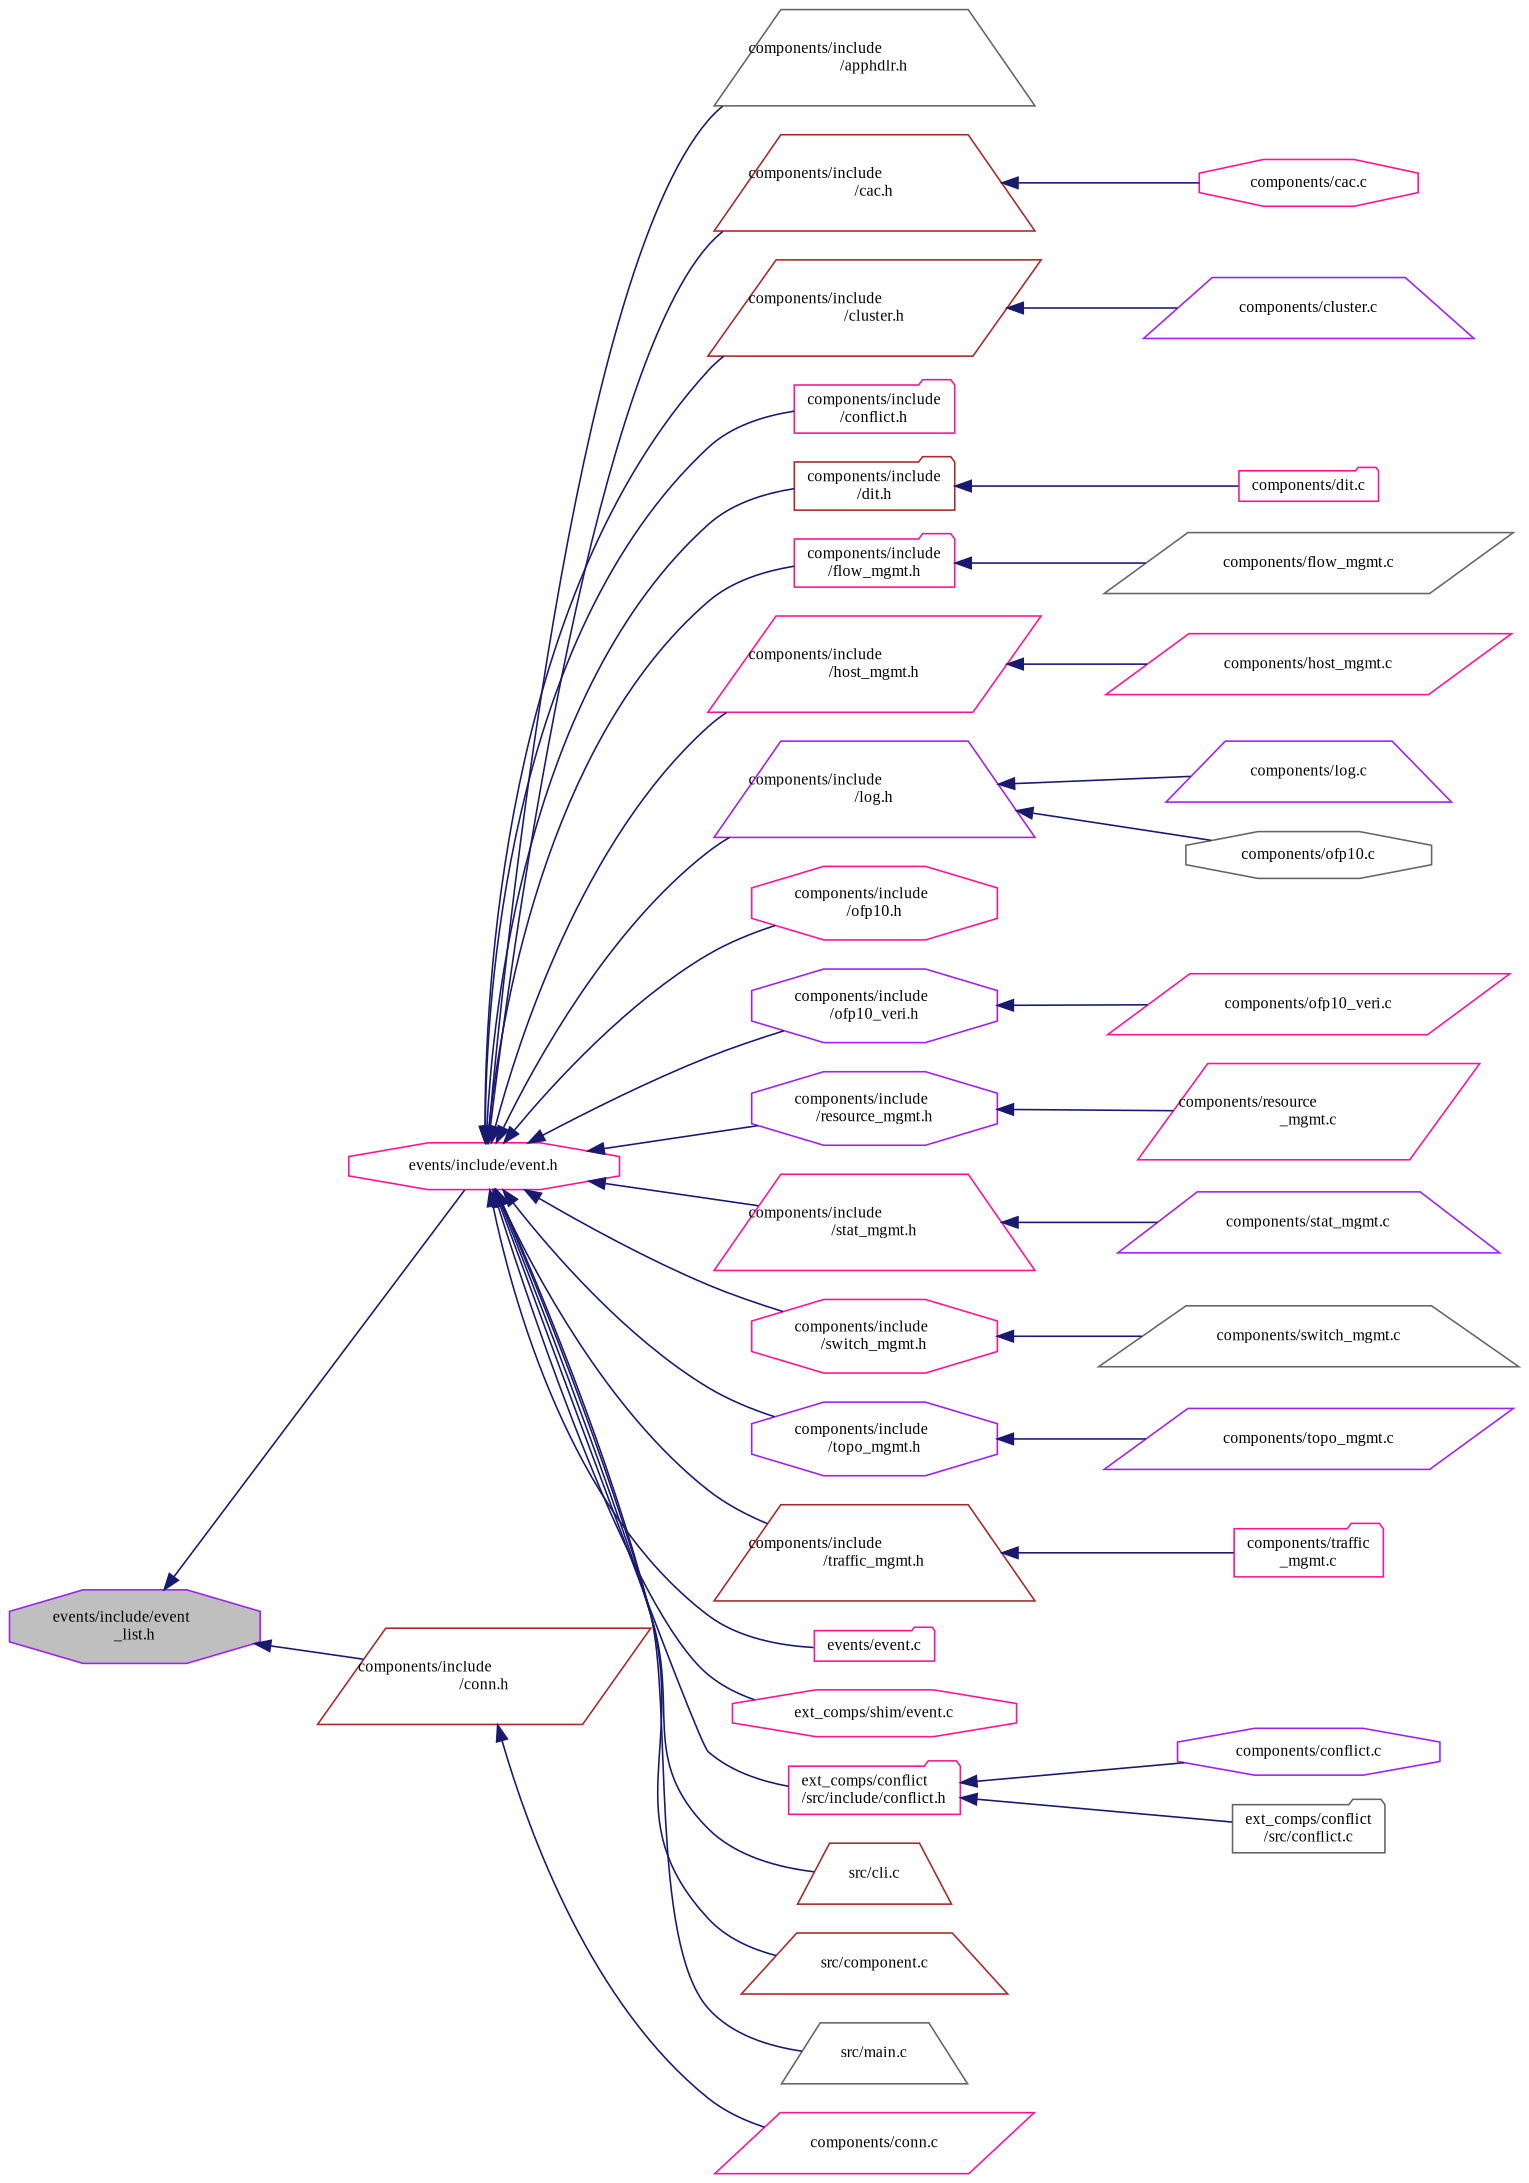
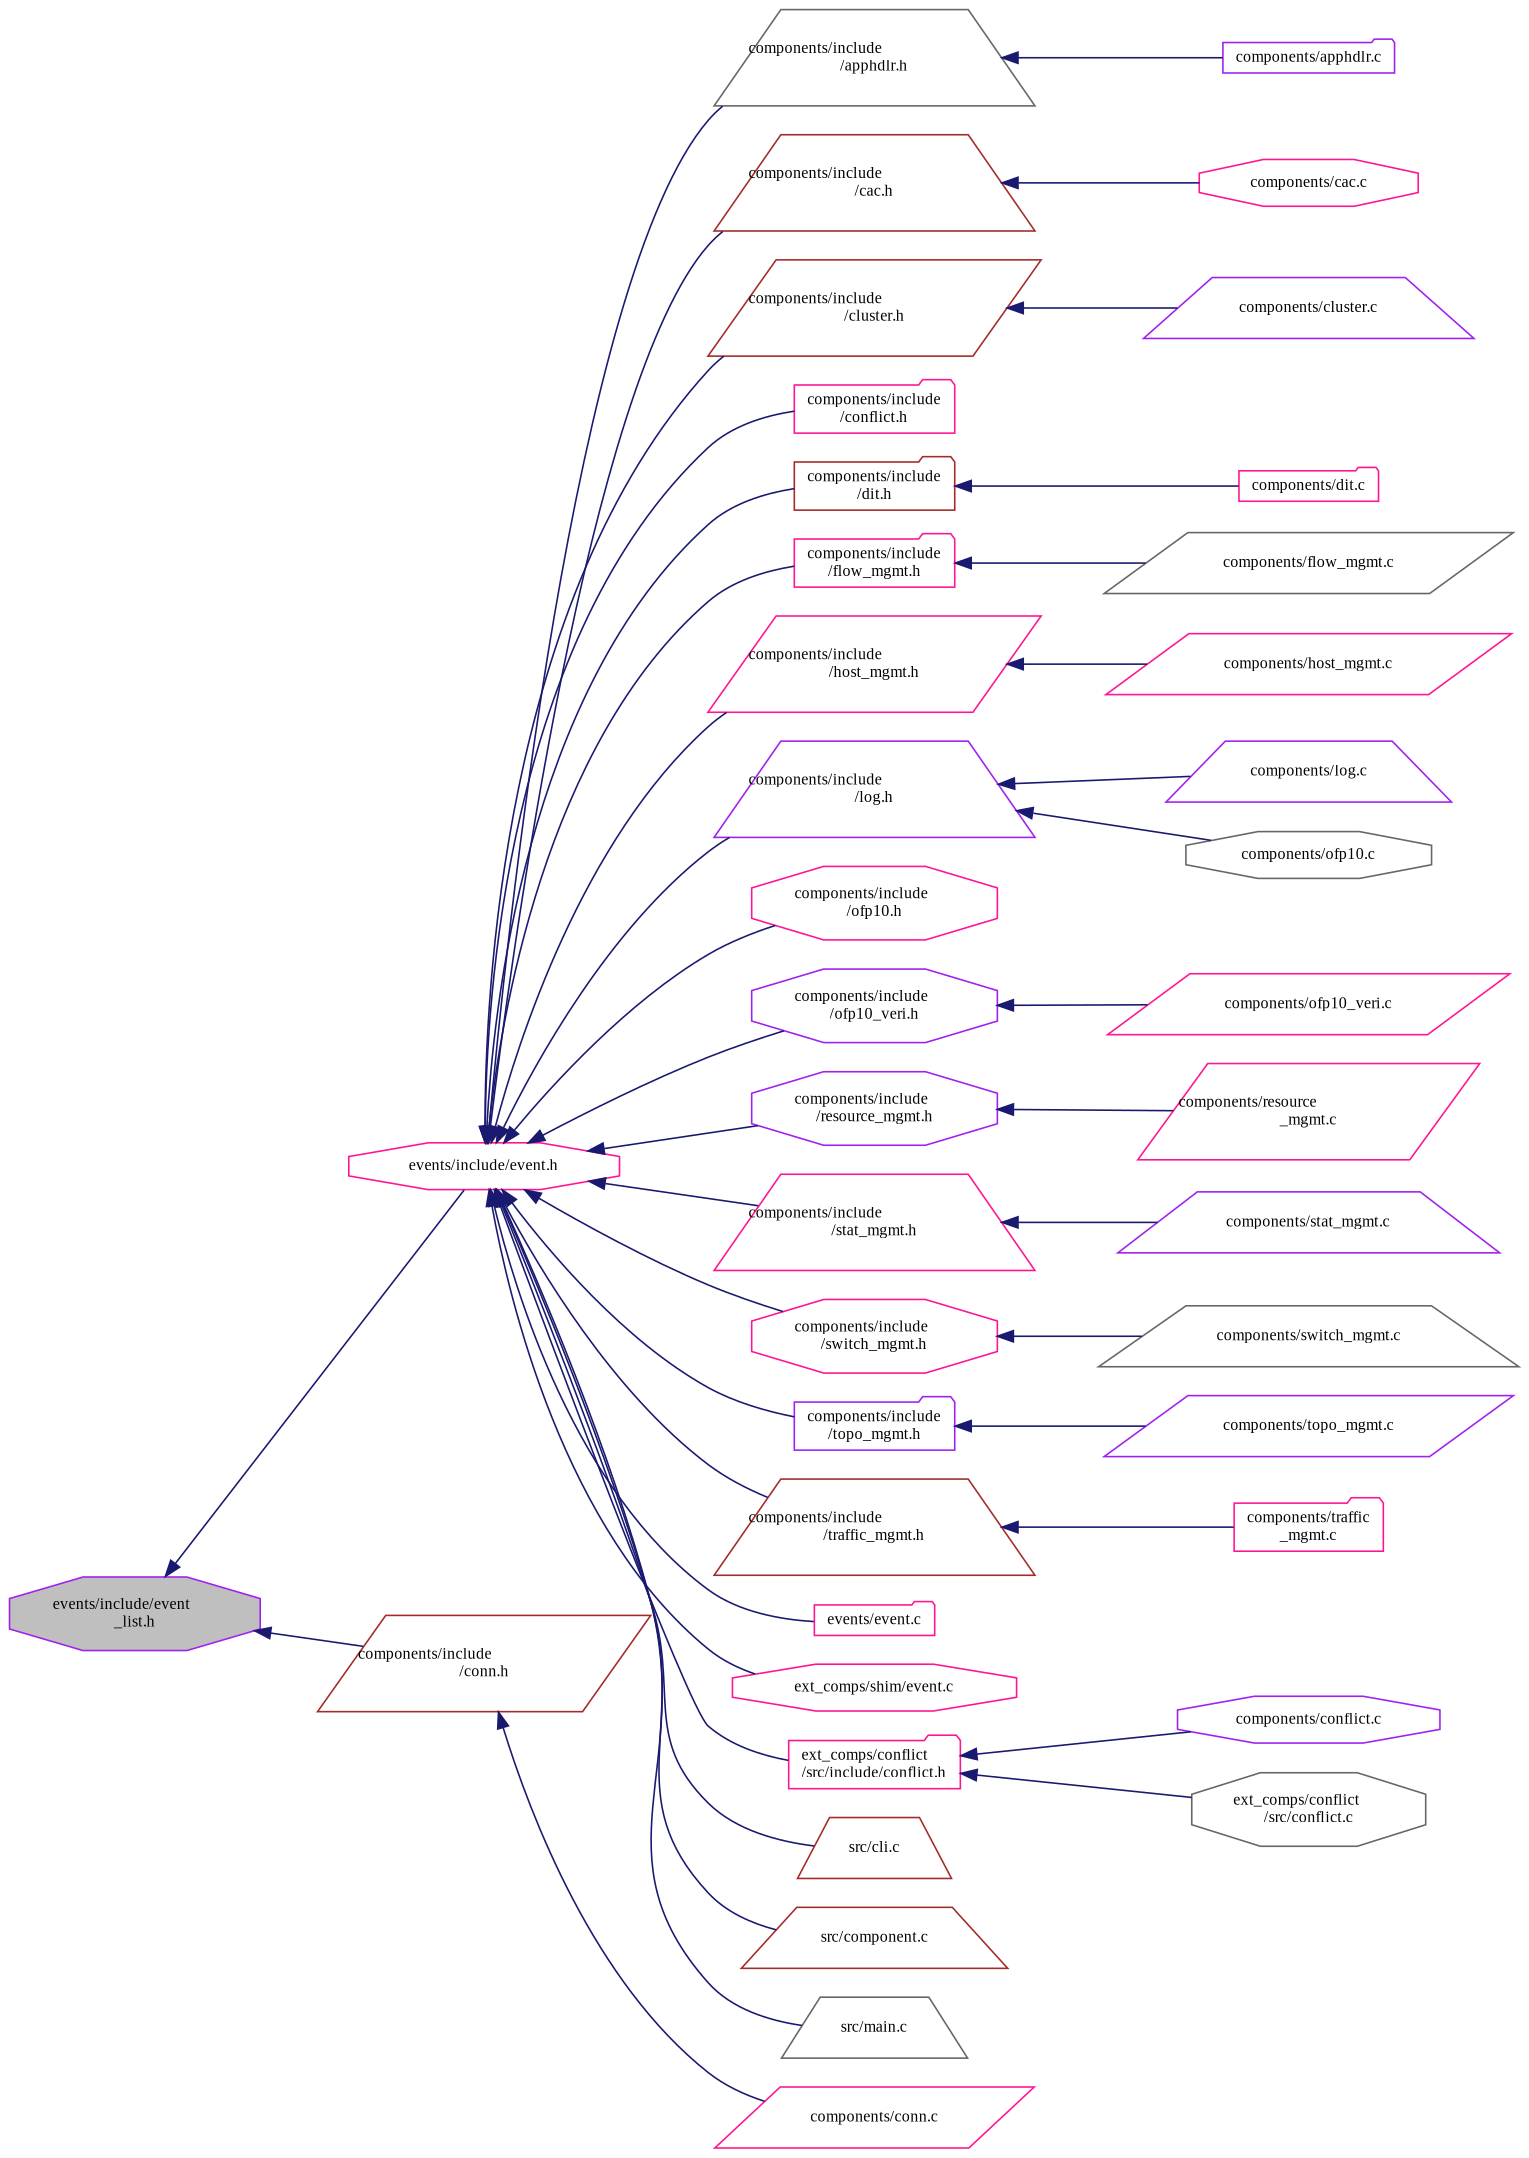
node "components/apphdlr.c": added
node "components/include /topo_mgmt.h": shape octagon -> folder
node "ext_comps/conflict /src/conflict.c": shape folder -> octagon
